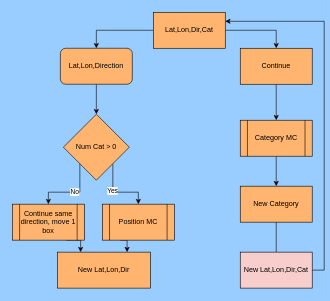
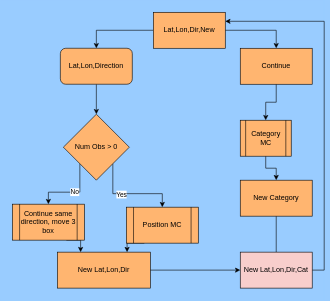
node "Lat,Lon,Dir,Cat": label "Lat,Lon,Dir,Cat" -> "Lat,Lon,Dir,New"
node "Category MC": size 72x36 -> 51x36
node "Num Cat > 0": label "Num Cat > 0" -> "Num Obs > 0"
node "New Category": moved (276, 204) -> (276, 198)
node "Continue same direction, move 1 box": label "Continue same direction, move 1 box" -> "Continue same direction, move 3 box"
node "Position MC": moved (138, 222) -> (162, 225)
edge "New Lat,Lon,Dir" -> "New Lat,Lon,Dir,Cat": added
